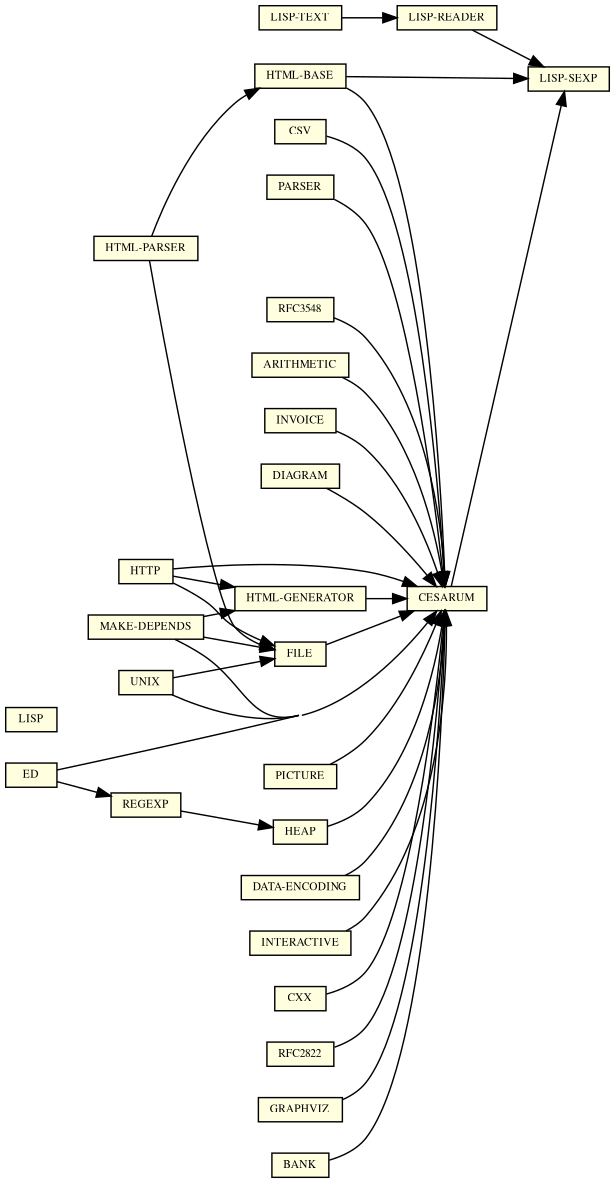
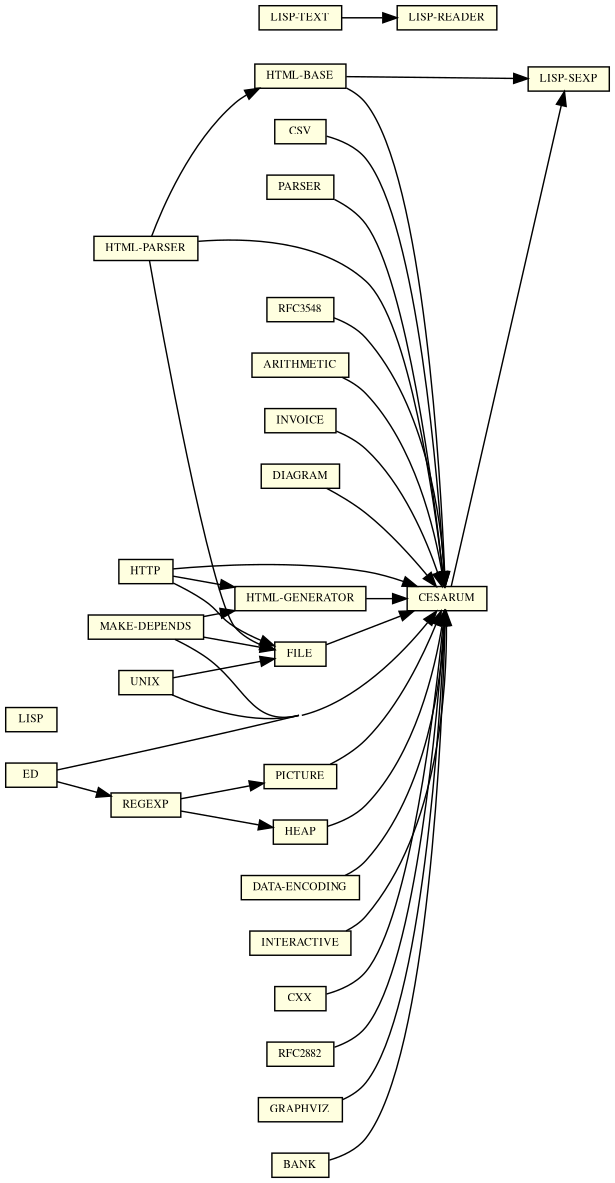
edge "LISP-READER" -> "LISP-SEXP": removed
edge "HTML-PARSER" -> "CESARUM": added
edge "REGEXP" -> "PICTURE": added
node "RFC2822": label "RFC2822" -> "RFC2882"
